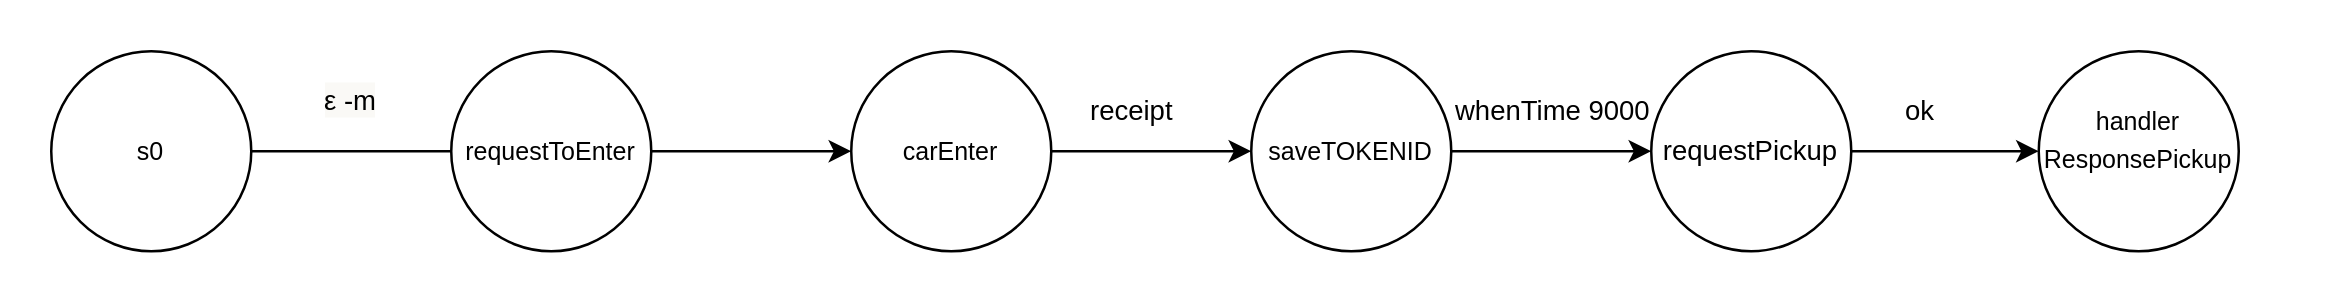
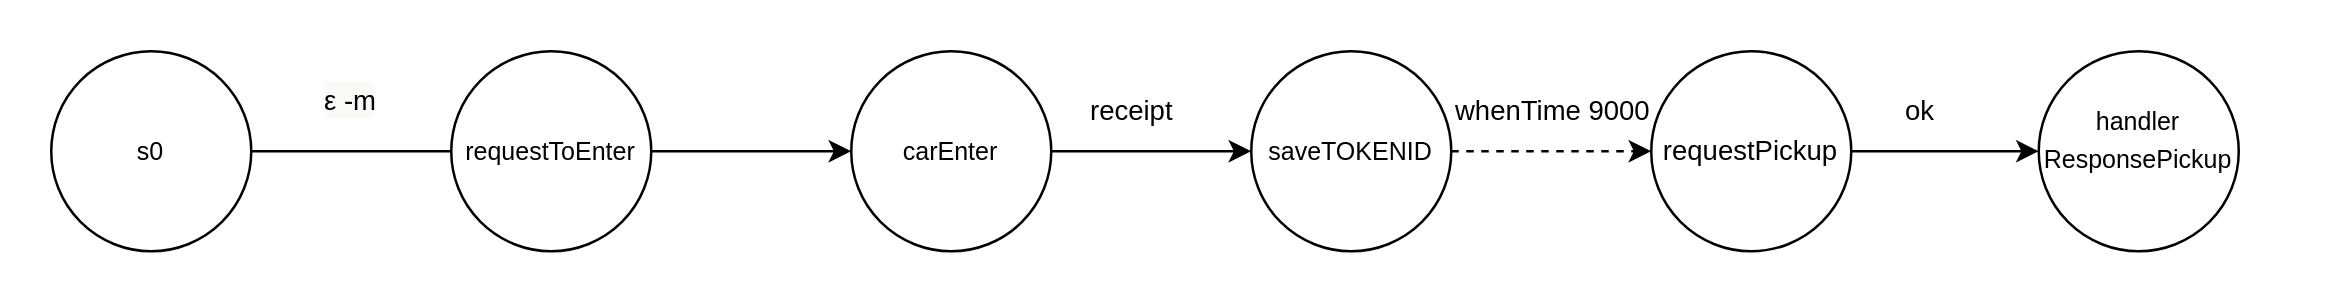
edge "saveTOKENID" -> "requestPickup": style solid -> dashed
